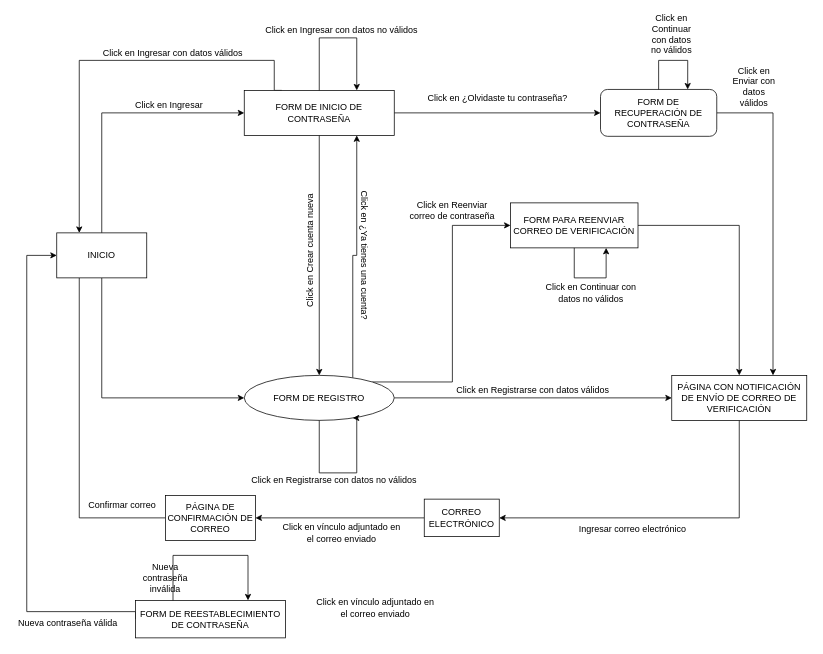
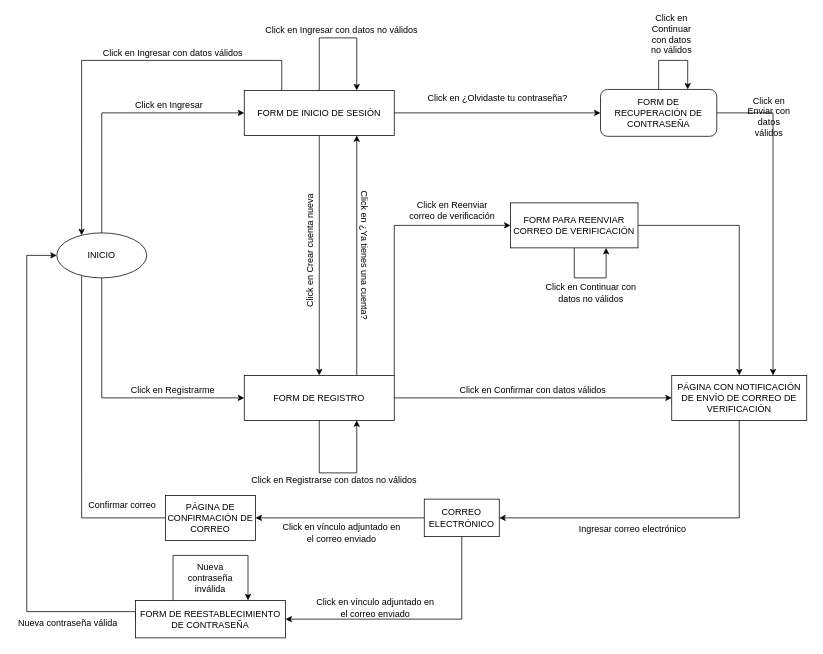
node "Click en Enviar con datos válidos": moved (754, 87) -> (769, 117)
node "FORM DE INICIO DE CONTRASEÑA": label "FORM DE INICIO DE CONTRASEÑA" -> "FORM DE INICIO DE SESIÓN"
node "Click en Reenviar correo de contraseña": label "Click en Reenviar correo de contraseña" -> "Click en Reenviar correo de verificación"
node "INICIO": shape rectangle -> ellipse
node "Click en Registrarme": added
node "Click en Registrarse con datos válidos": label "Click en Registrarse con datos válidos" -> "Click en Confirmar con datos válidos"
node "FORM DE REGISTRO": shape ellipse -> rectangle
node "Nueva contraseña inválida": moved (165, 578) -> (210, 578)
edge "CORREO ELECTRÓNICO" -> "FORM DE REESTABLECIMIENTO DE CONTRASEÑA": added
